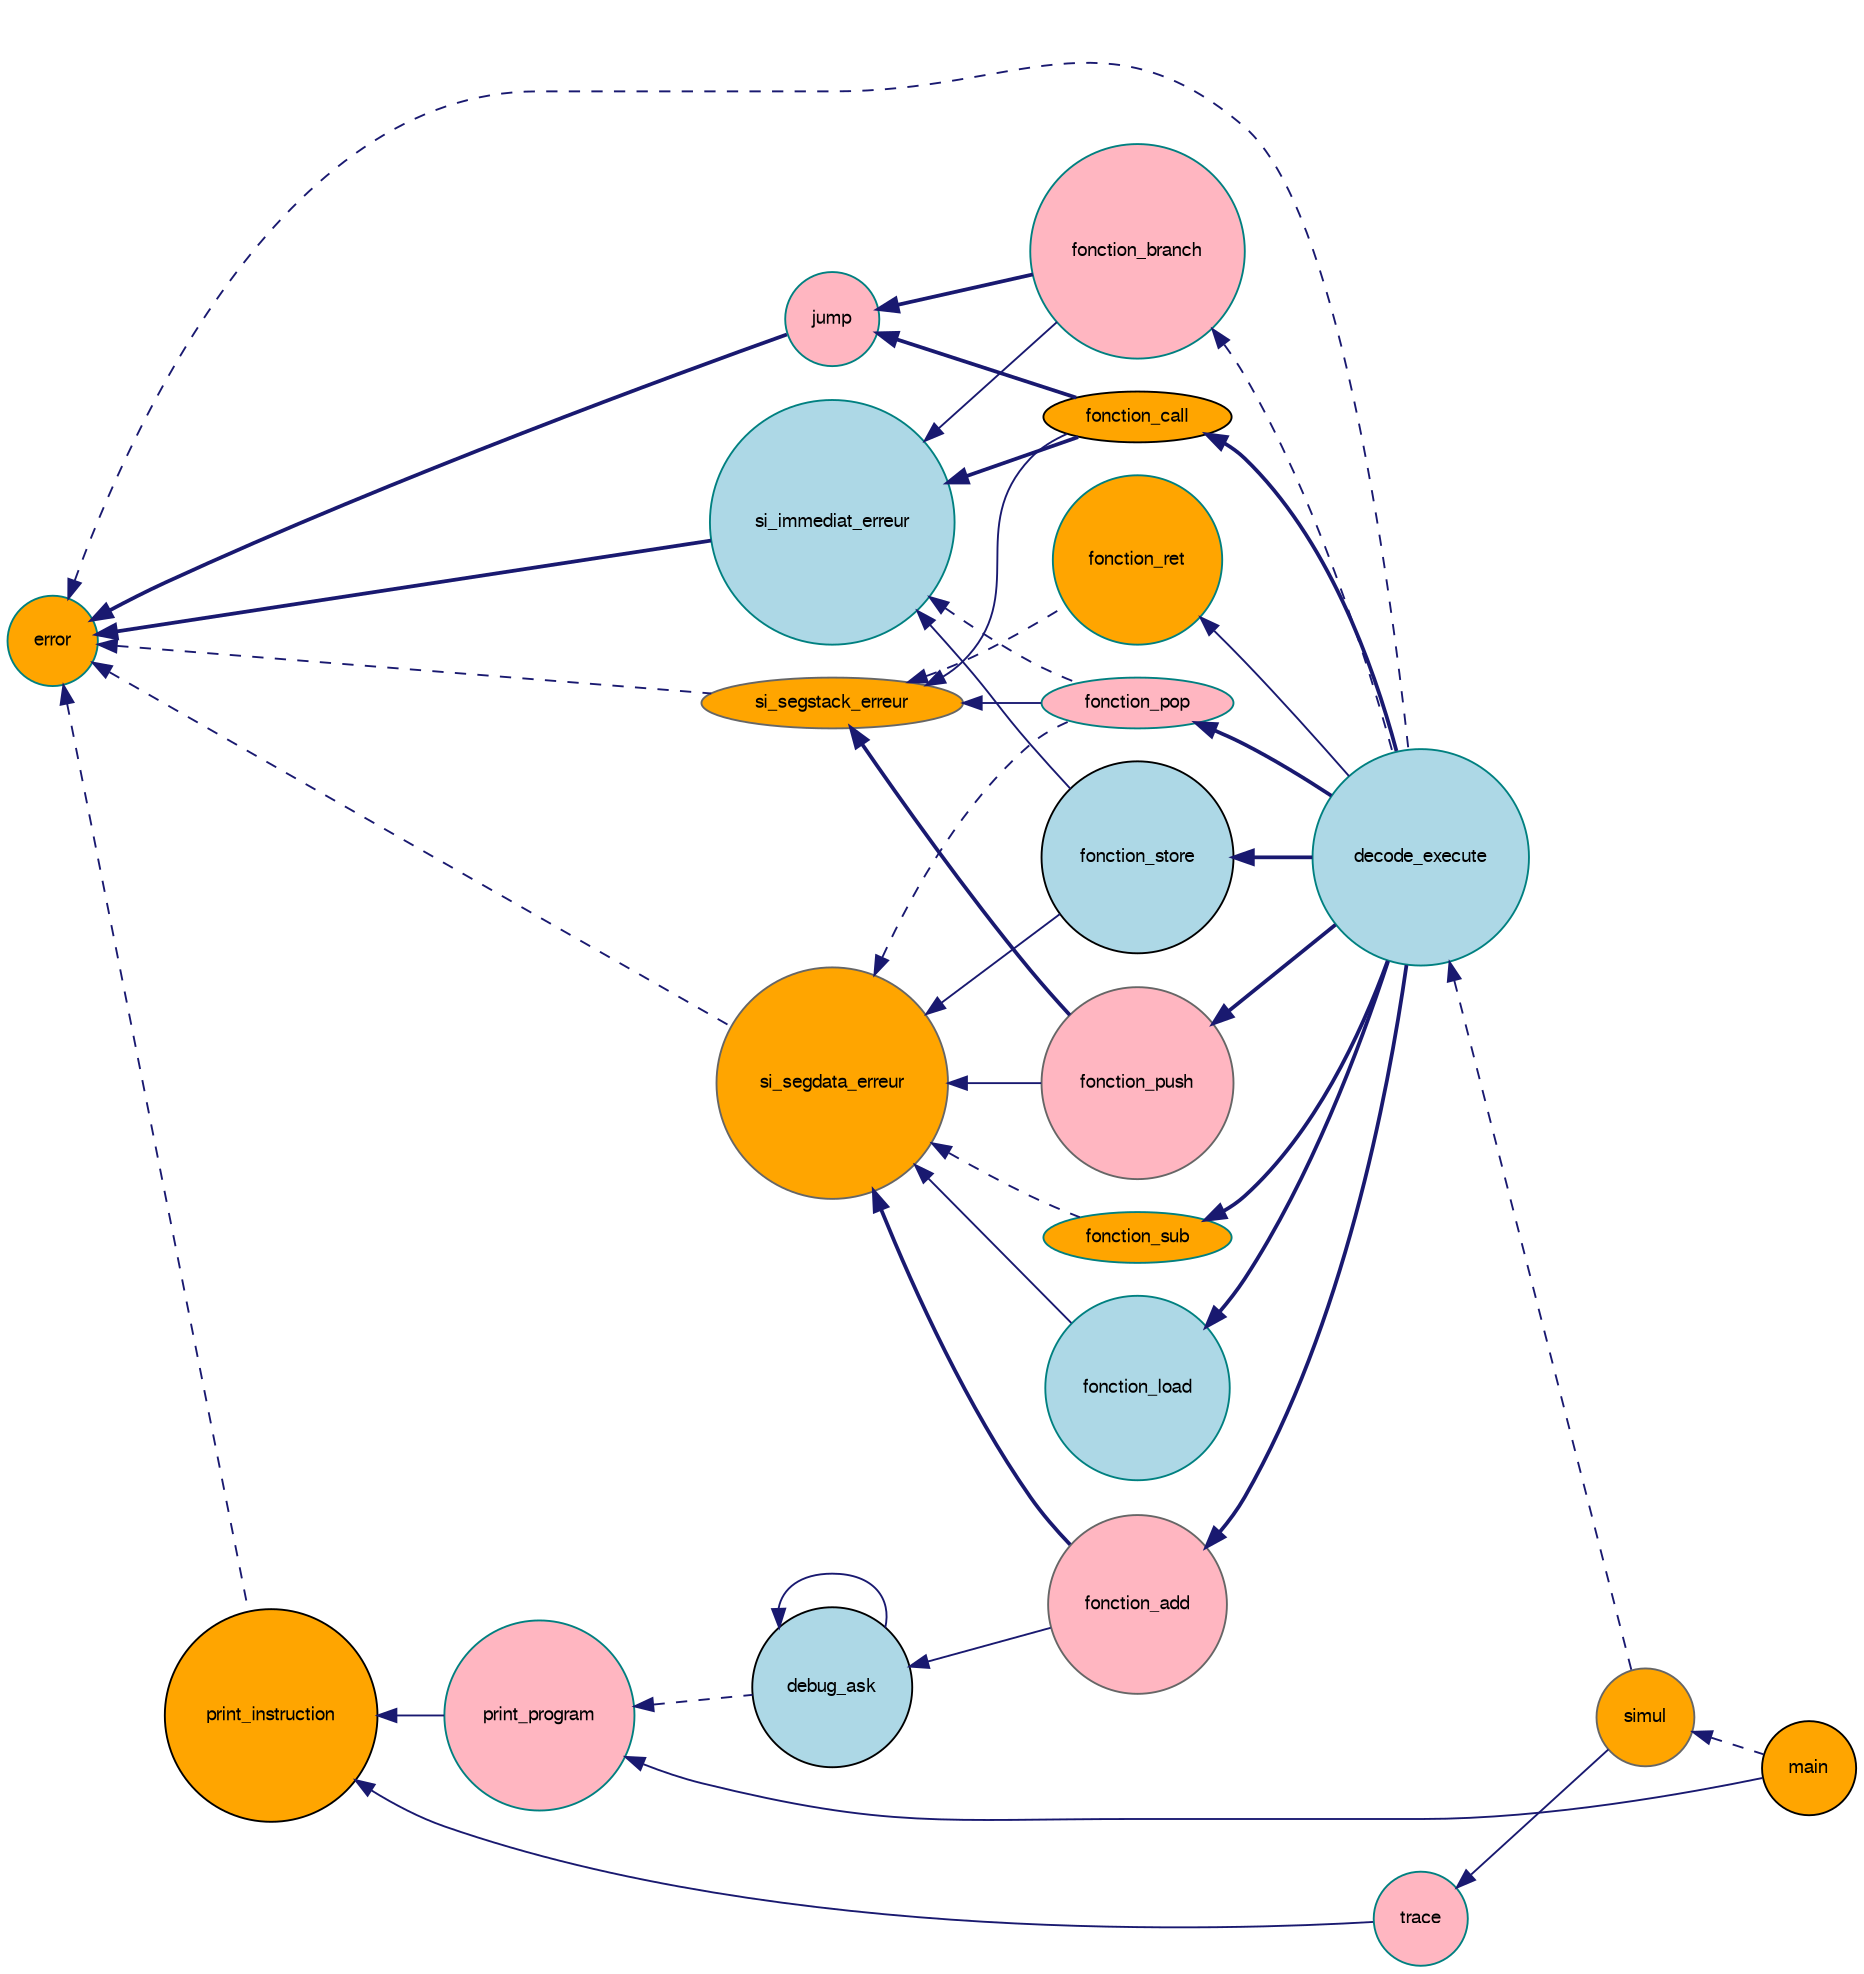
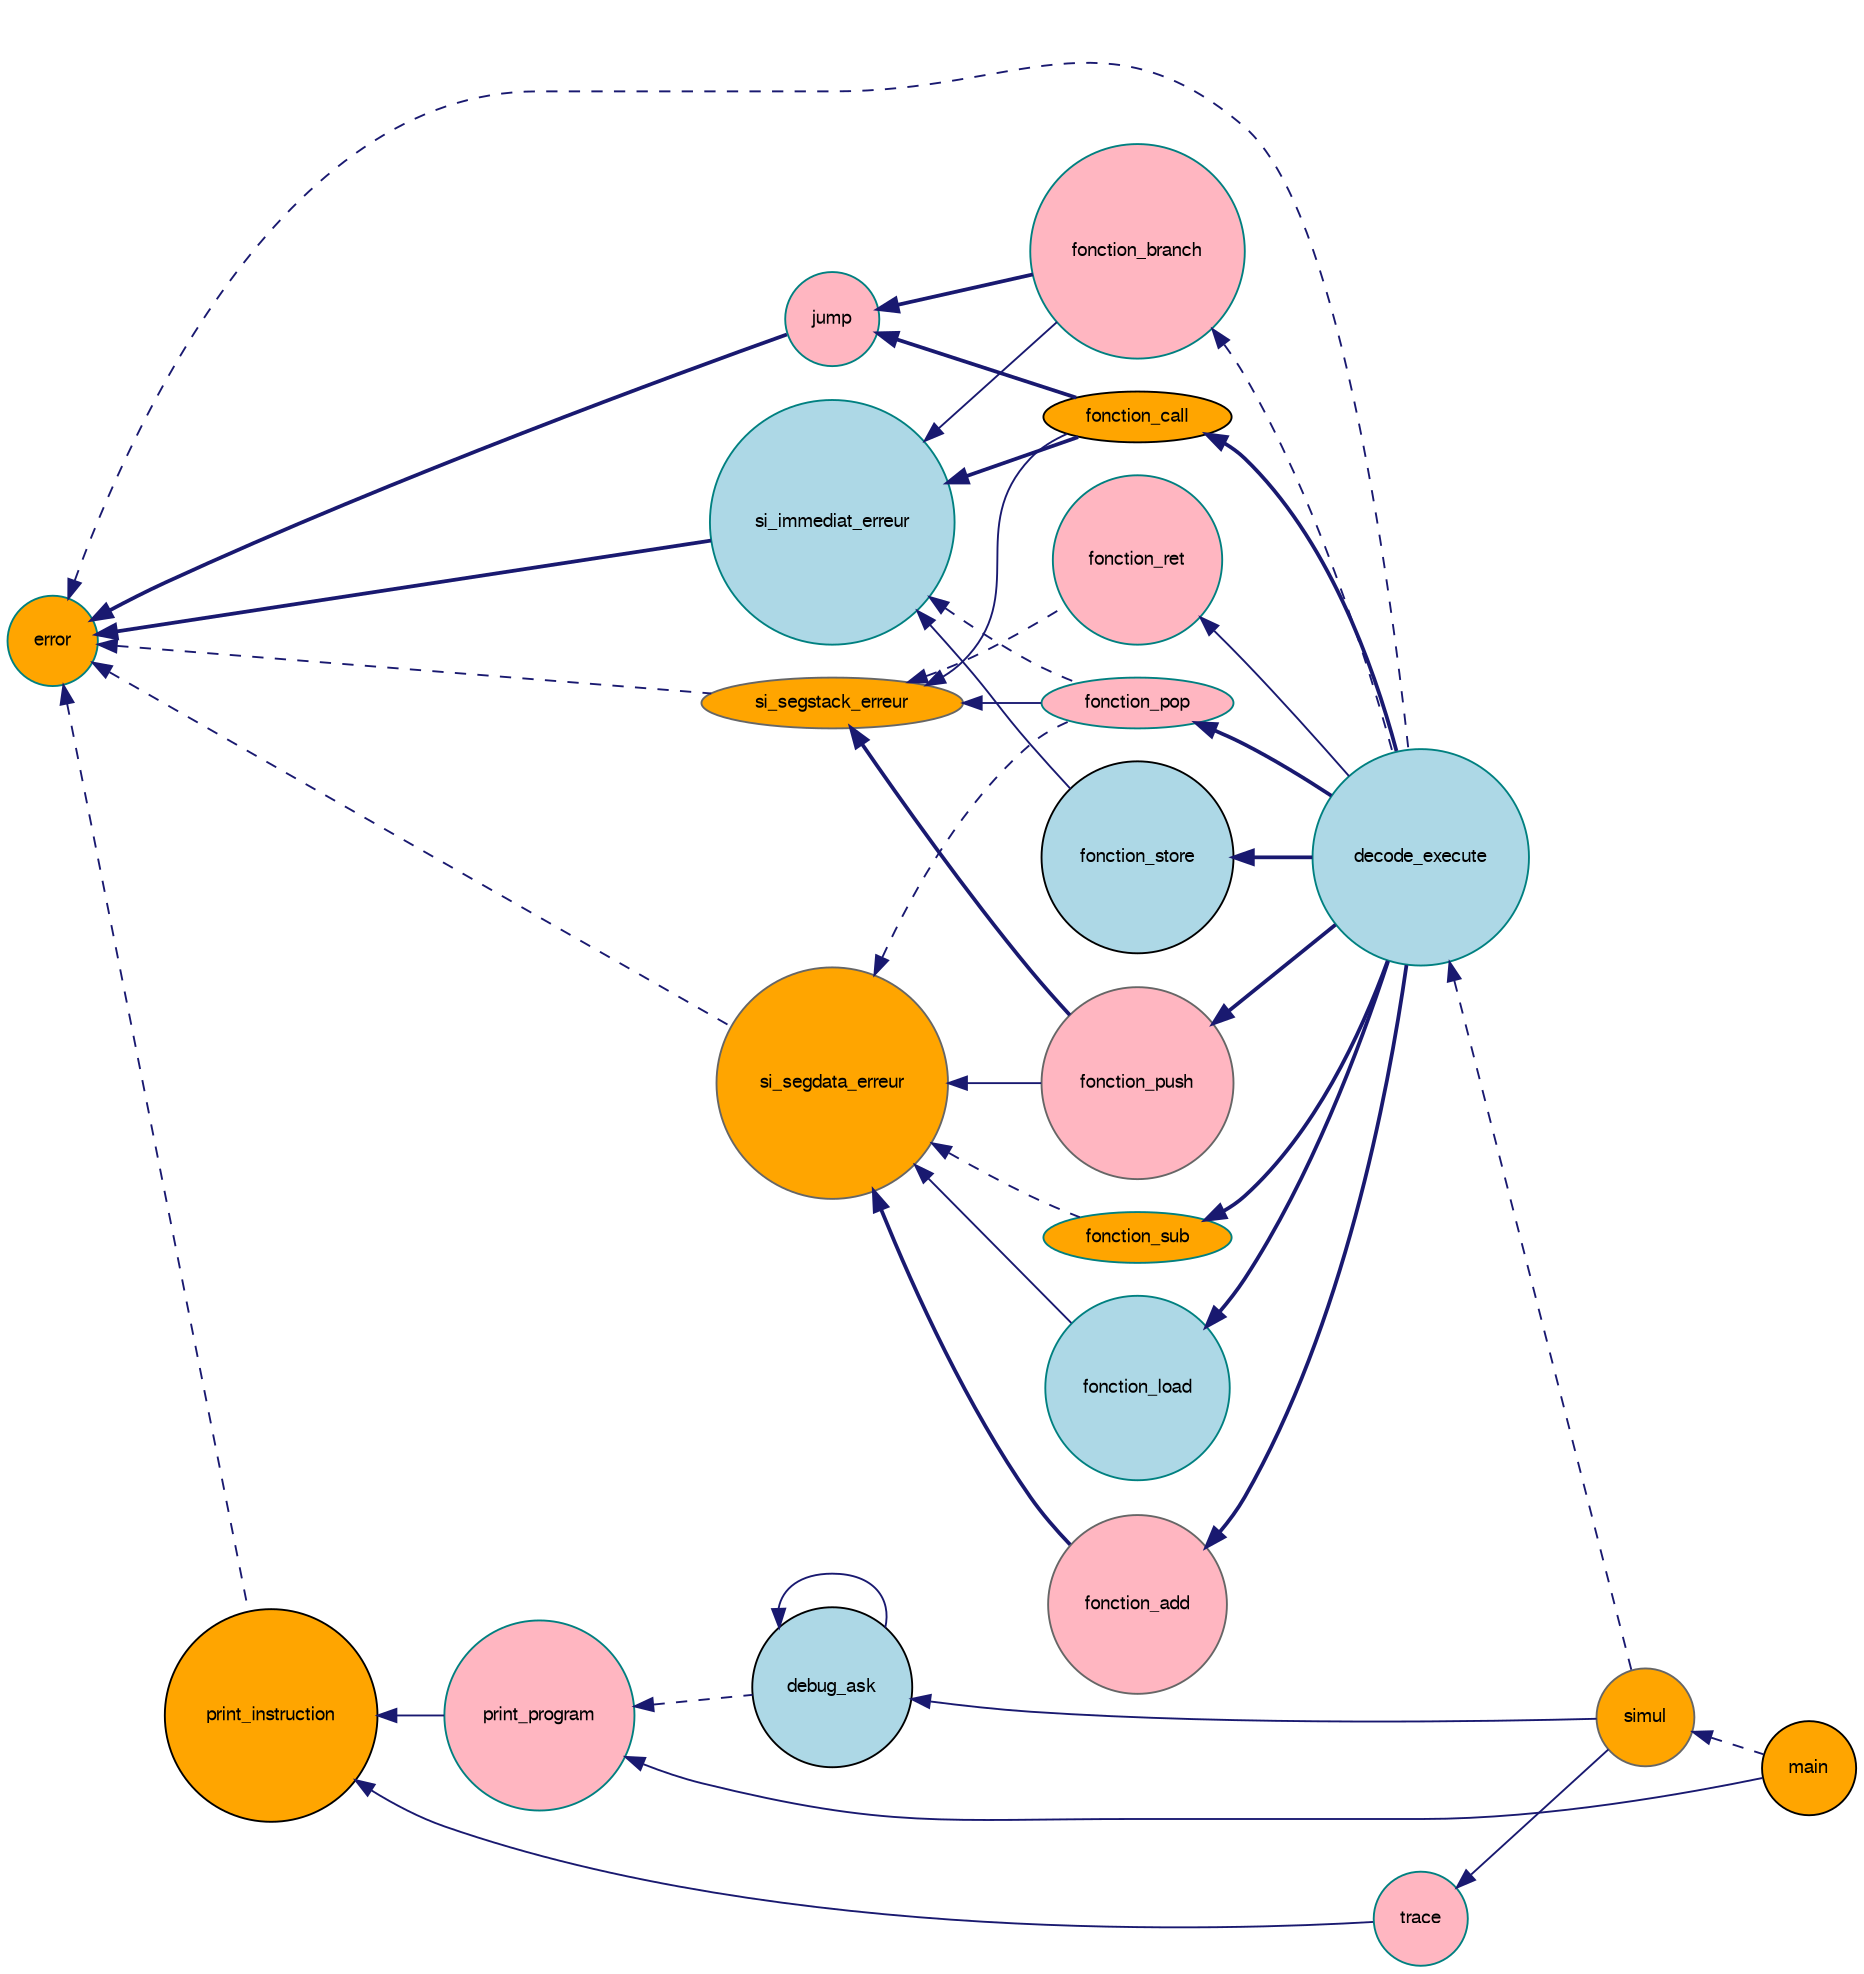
node "fonction_ret": fillcolor orange -> lightpink
edge "fonction_store" -> "si_segdata_erreur": removed
edge "fonction_add" -> "debug_ask": now "simul" -> "debug_ask"
